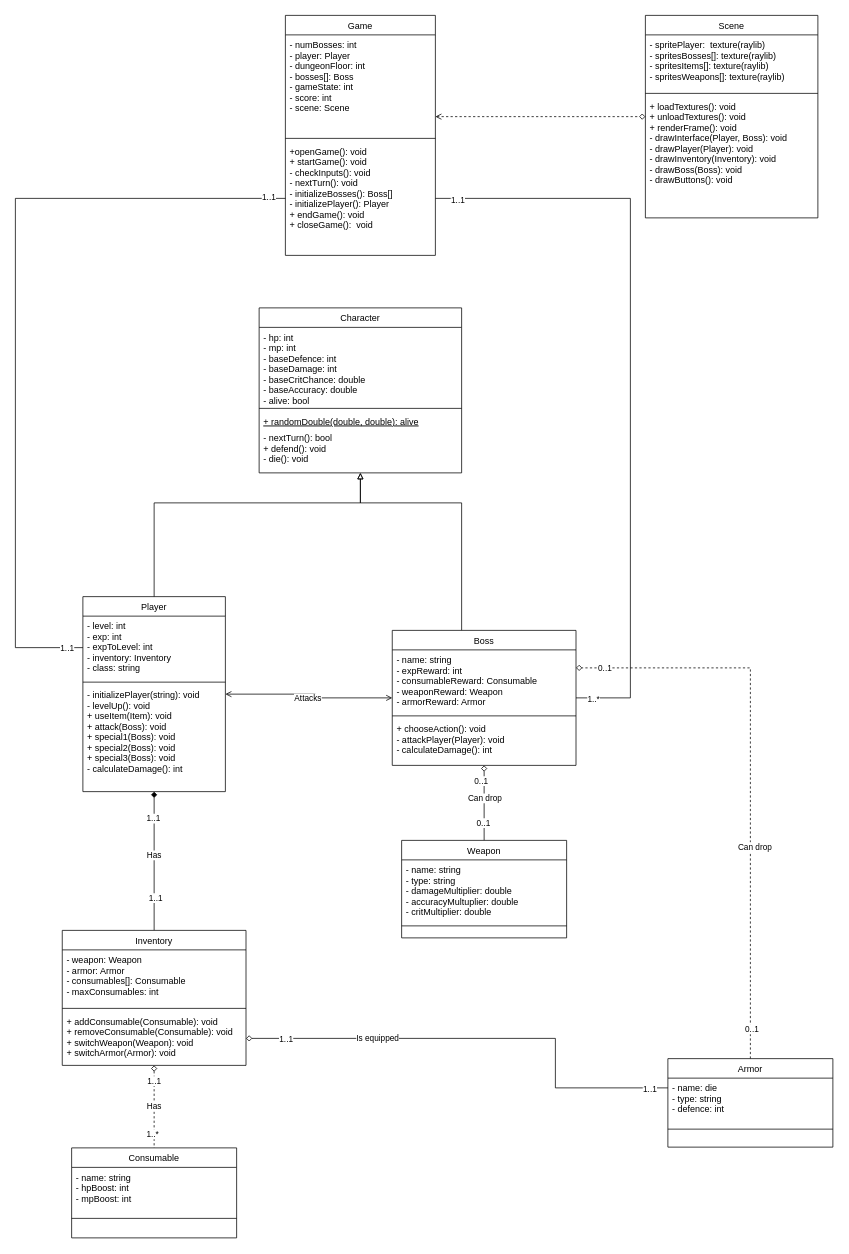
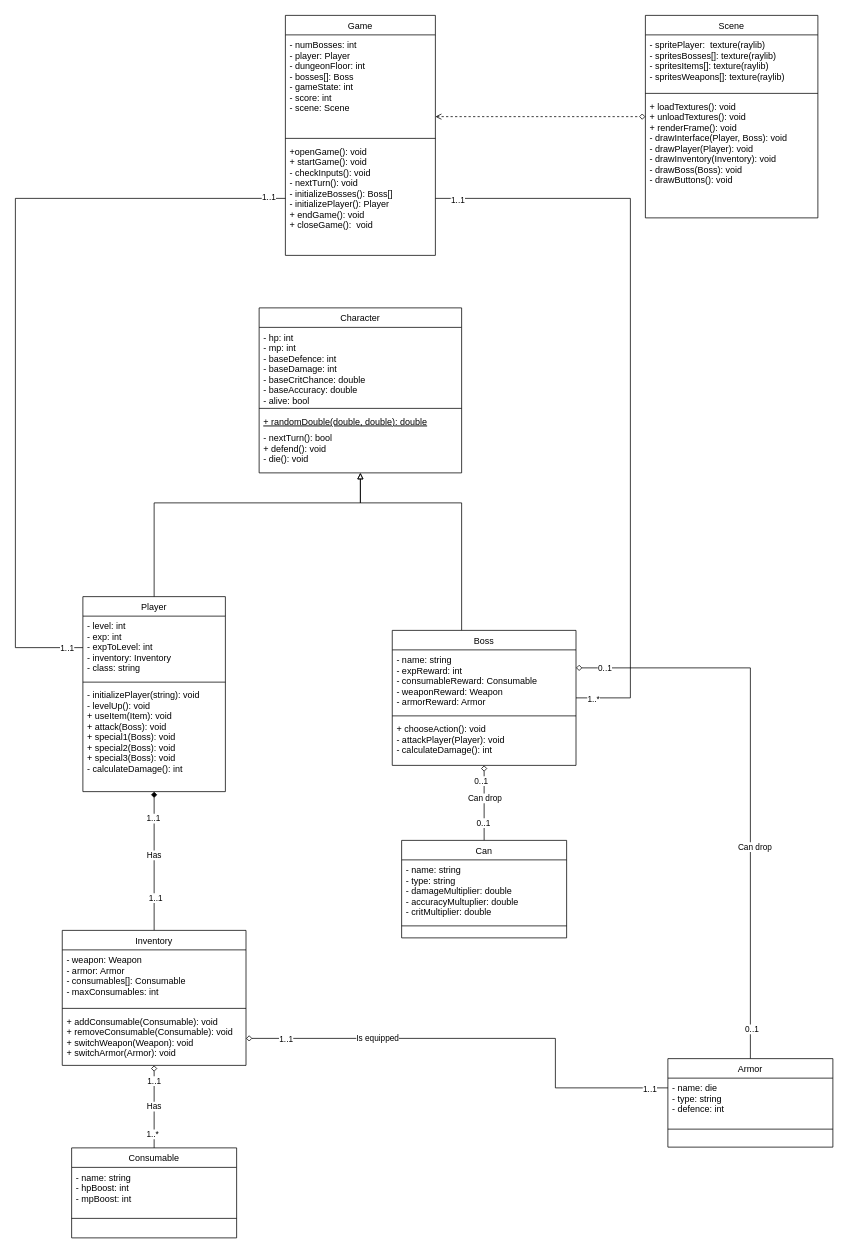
node "+ randomDouble(double, double): alive": label "+ randomDouble(double, double): alive" -> "+ randomDouble(double, double): double"
edge "Armor" -> "Boss": style dashed -> solid
edge "Player" -- "Boss": removed, label "Attacks"
node "Weapon": label "Weapon" -> "Can"
edge "Consumable" -> "Inventory": style dashed -> solid
